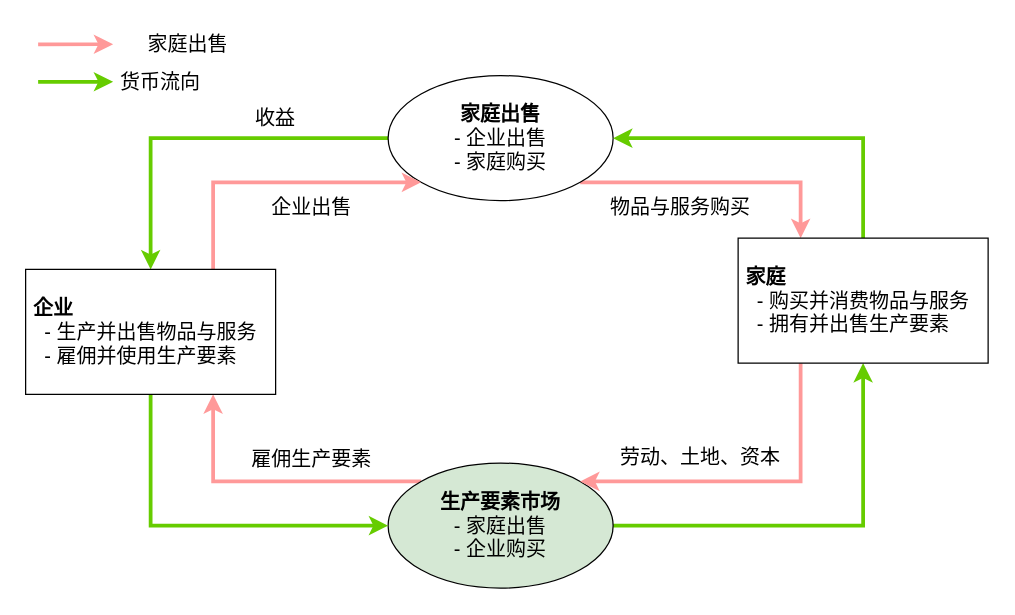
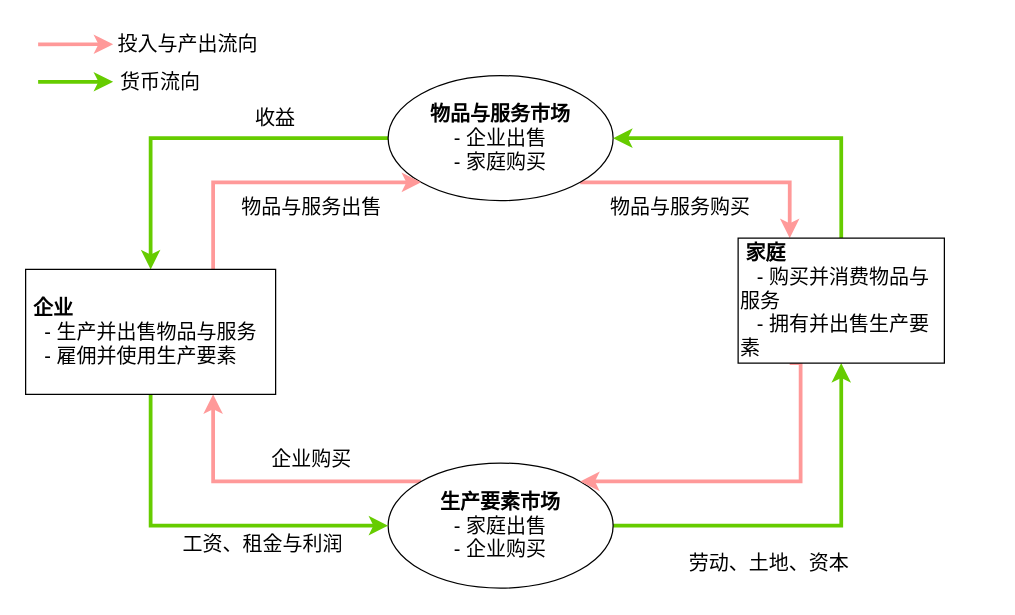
node "家庭出售": label "家庭出售" -> "投入与产出流向"
node "家庭出售- 企业出售- 家庭购买": label "家庭出售- 企业出售- 家庭购买" -> "物品与服务市场- 企业出售- 家庭购买"
node "企业出售": label "企业出售" -> "物品与服务出售"
node "家庭 - 购买并消费物品与服务 - 拥有并出售生产要素": size 250x125 -> 206x125
node "劳动、土地、资本": moved (701, 457) -> (769, 563)
node "雇佣生产要素": label "雇佣生产要素" -> "企业购买"
node "生产要素市场- 家庭出售- 企业购买": fillcolor #d5e8d4 -> #ffffff
node "工资、租金与利润": added
